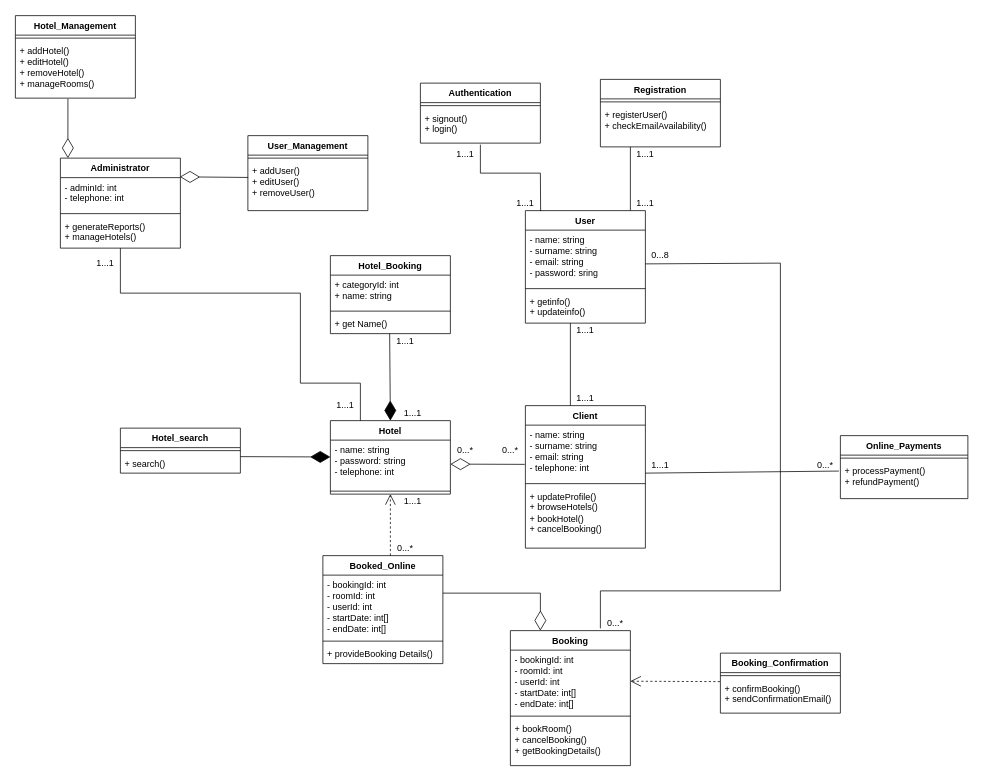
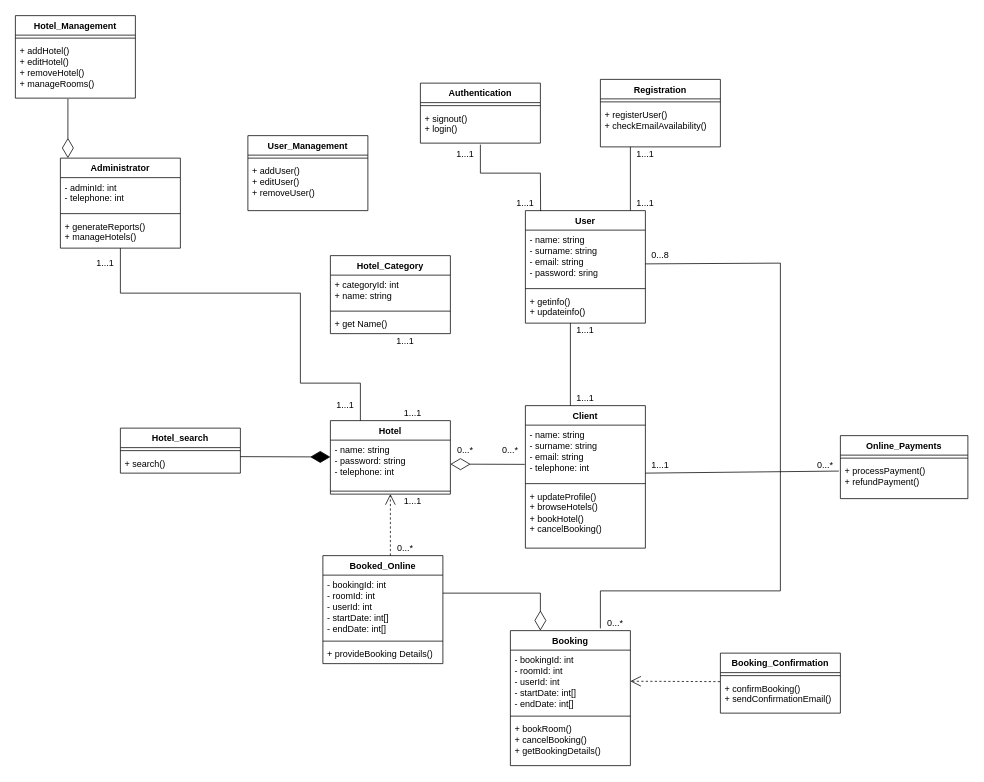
edge "+ addUser() + editUser() + removeUser()" -> "- adminId: int - telephone: int": removed
node "Hotel_Booking": label "Hotel_Booking" -> "Hotel_Category"
edge "+ get Name()" -> "Hotel": removed
